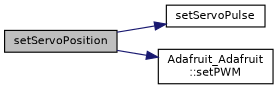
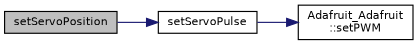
edge "setServoPosition" -> "Adafruit_Adafruit ::setPWM": now "setServoPulse" -> "Adafruit_Adafruit ::setPWM"
